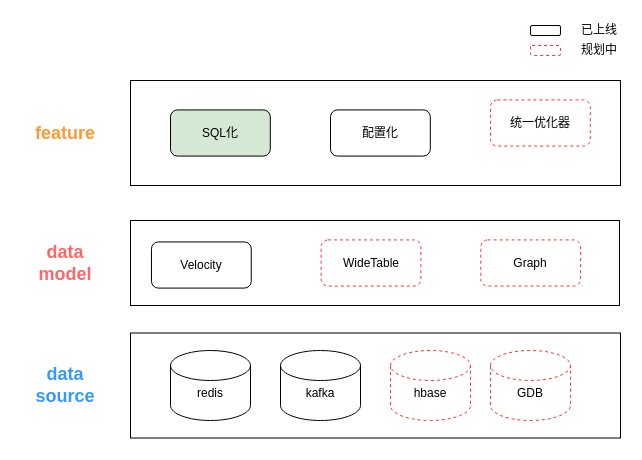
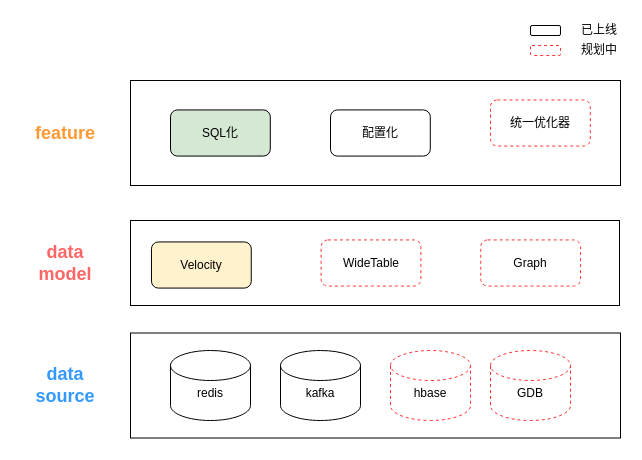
node "Velocity": fillcolor #ffffff -> #fff2cc
